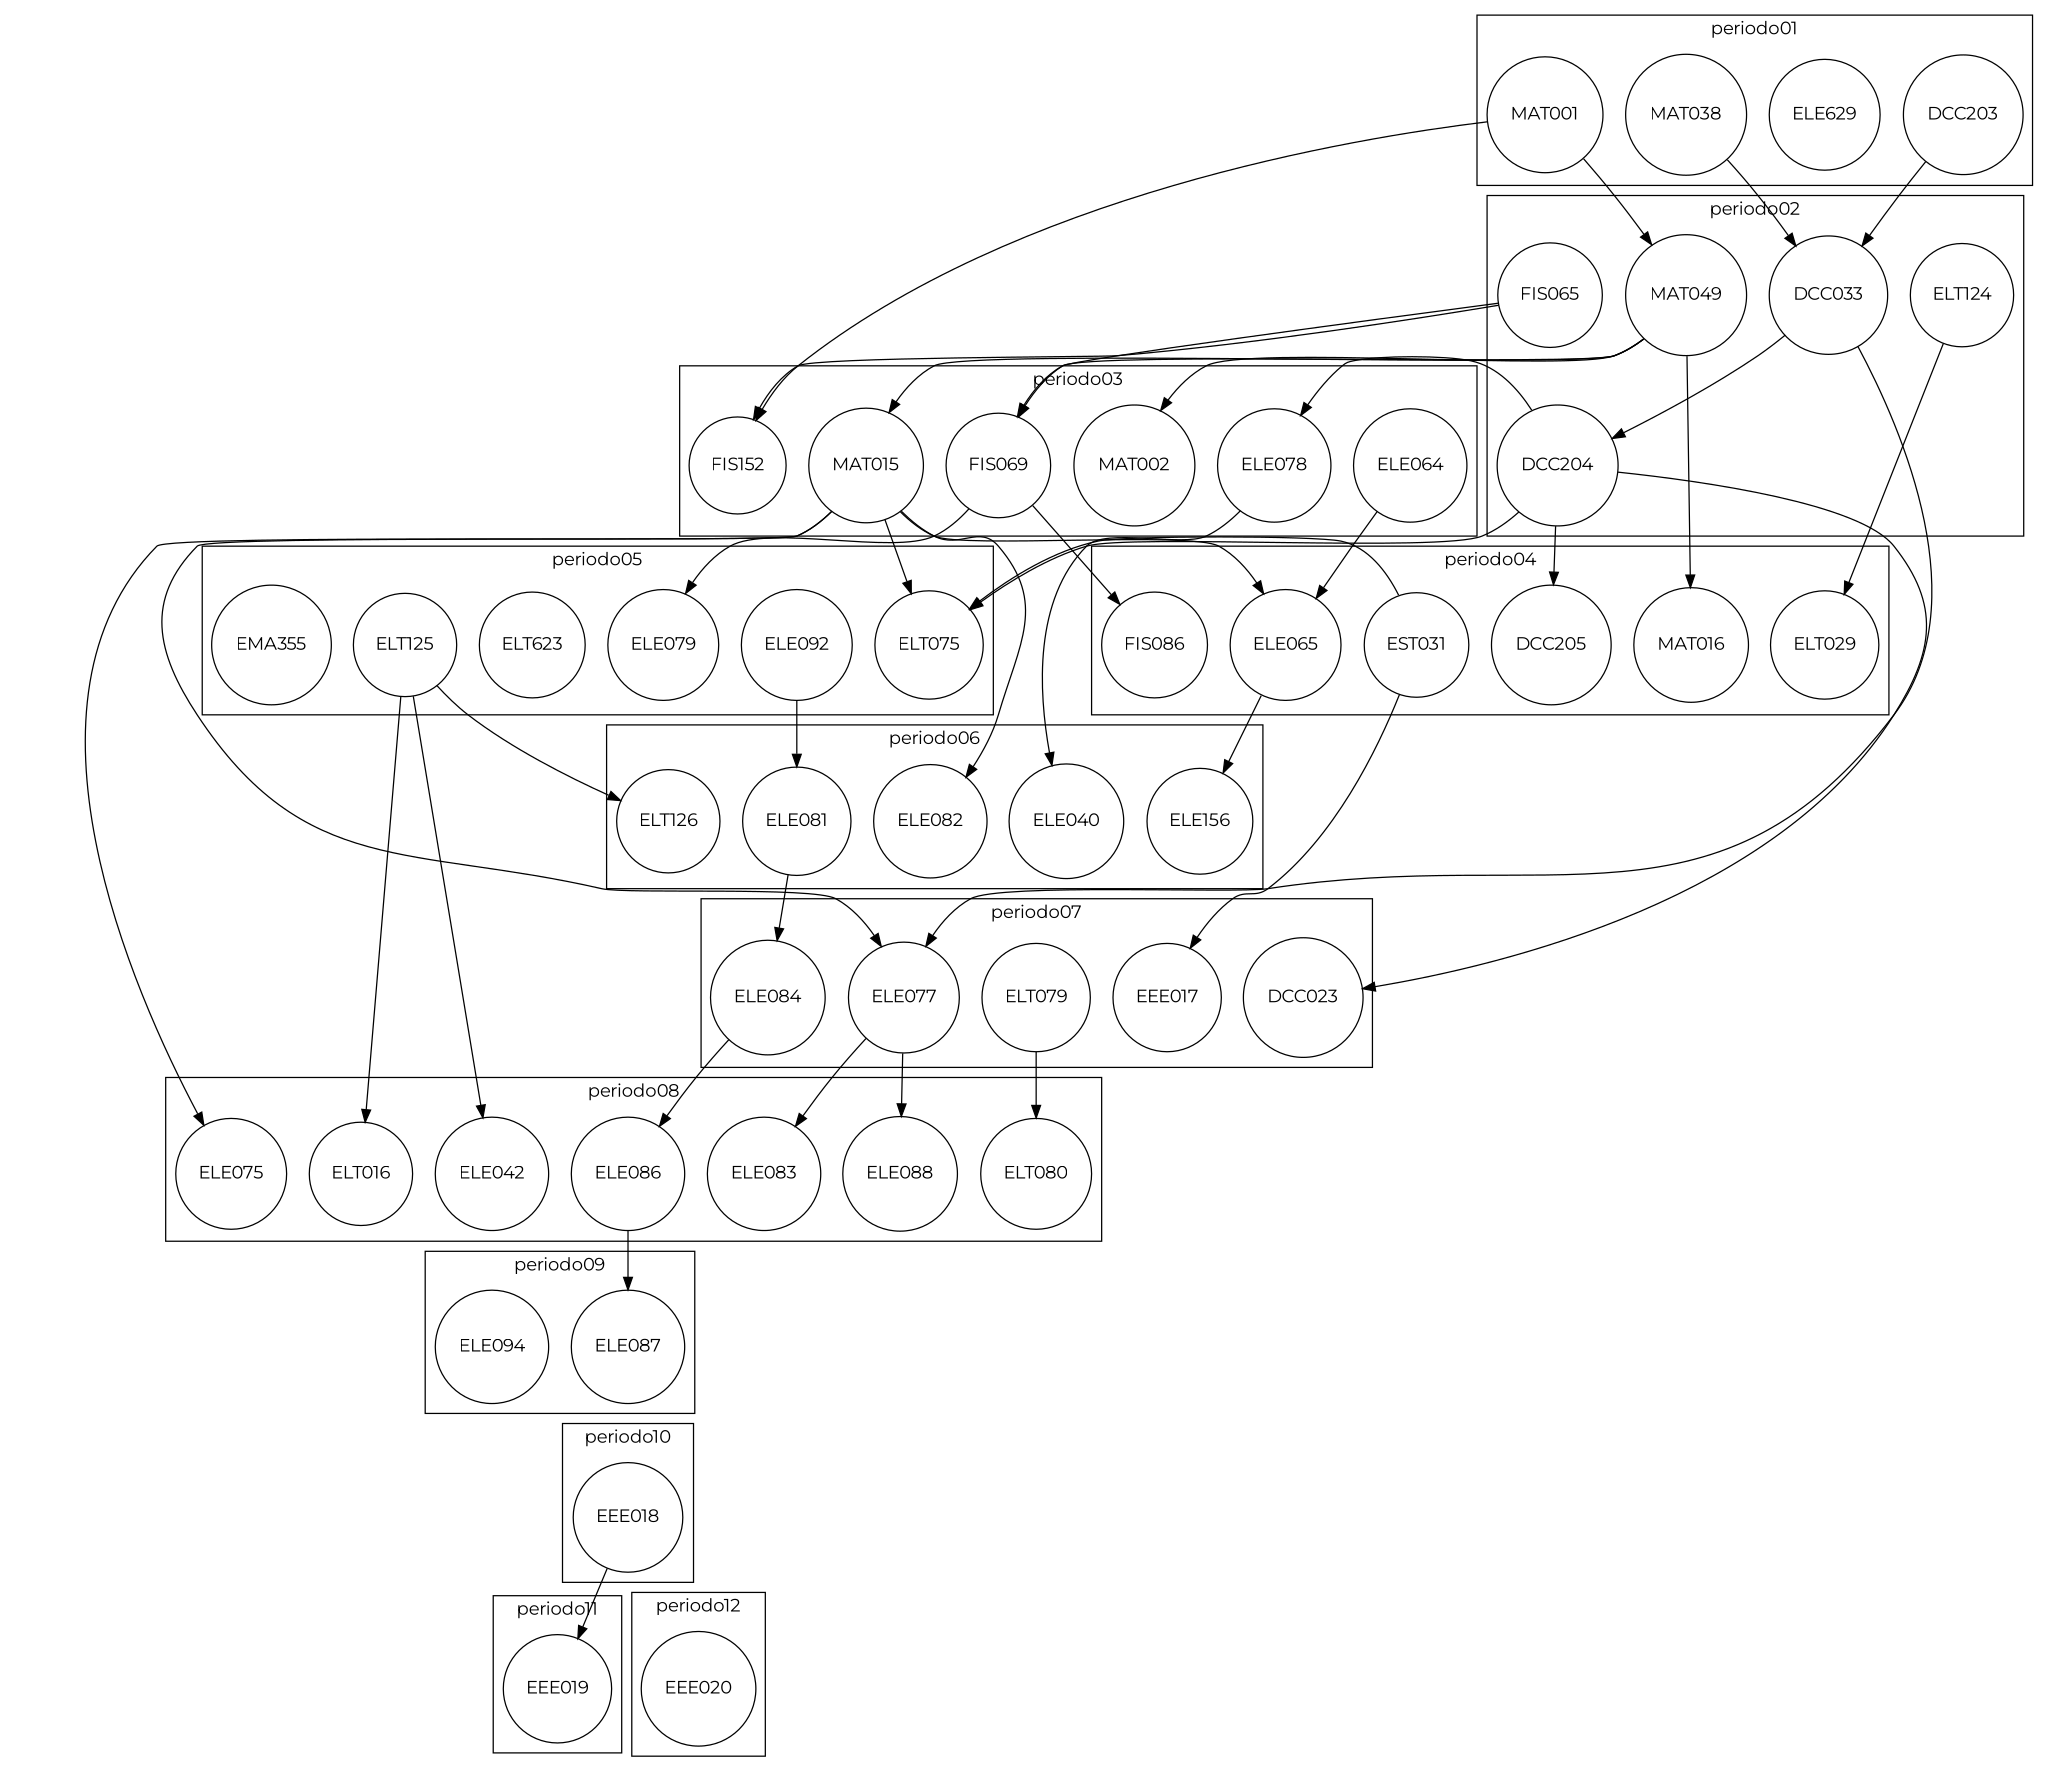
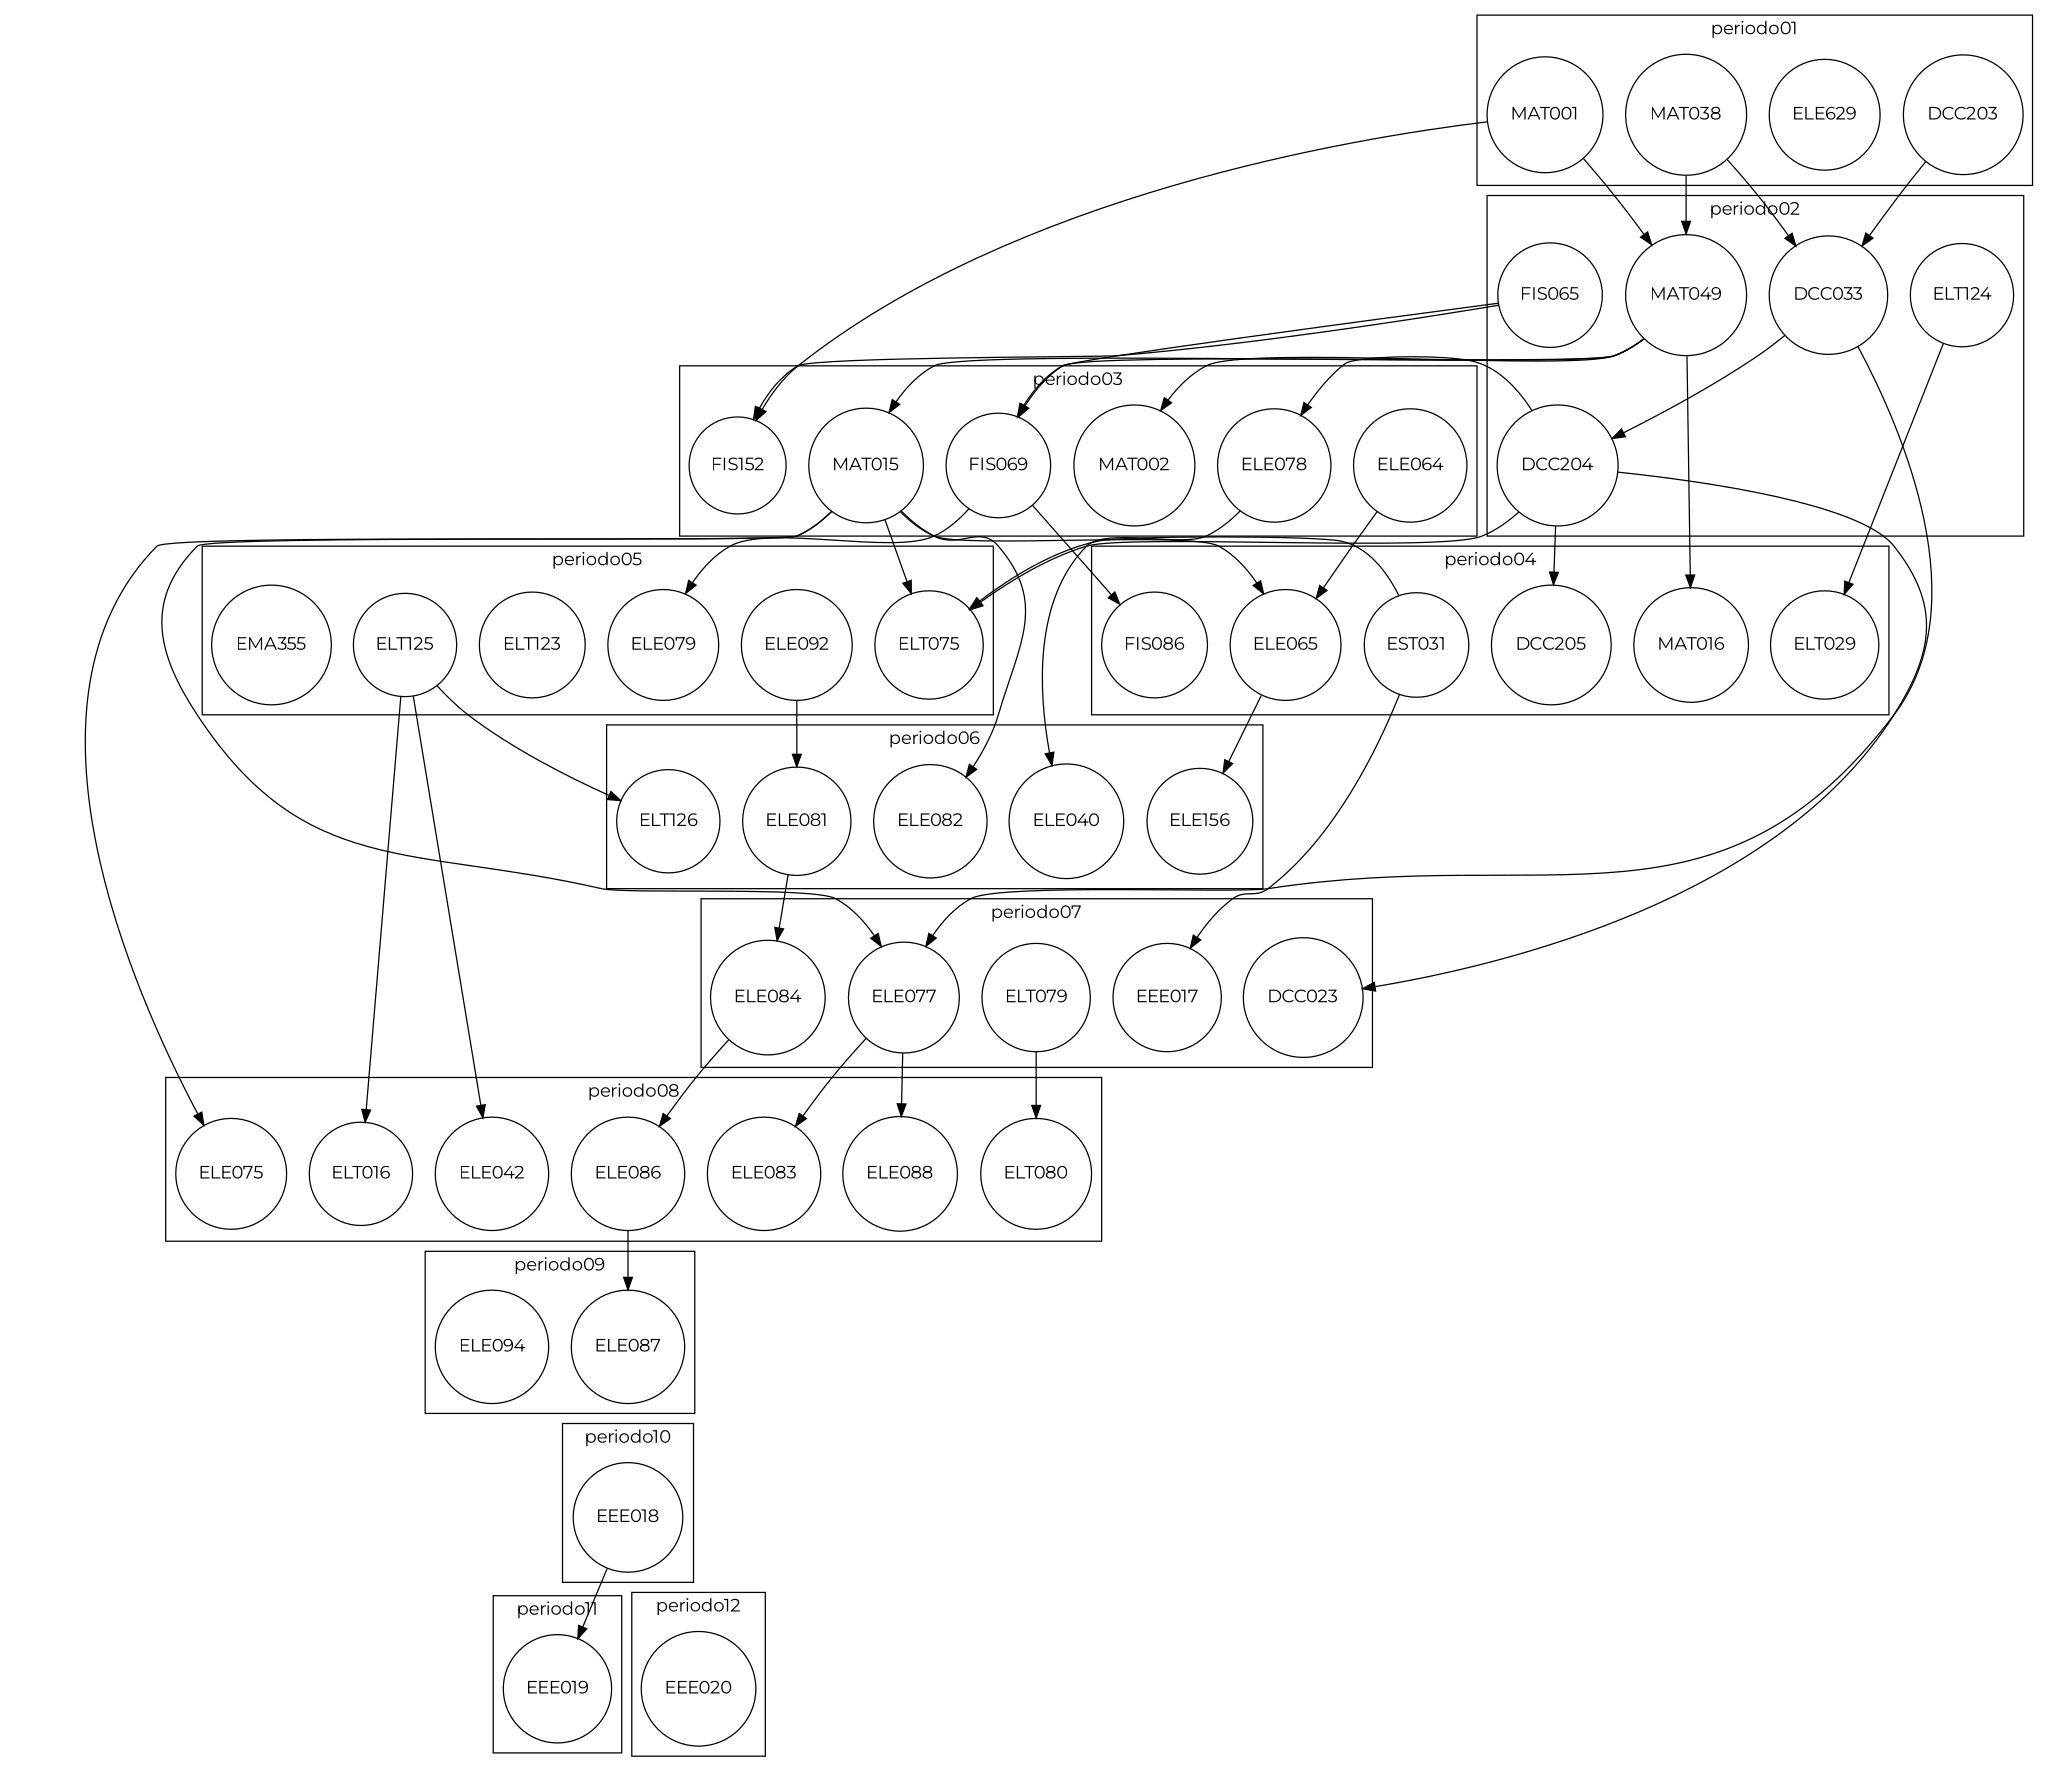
edge "MAT038" -> "MAT049": added
node "ELT623": label "ELT623" -> "ELT123"
